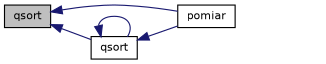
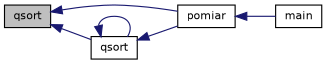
node "main": added
